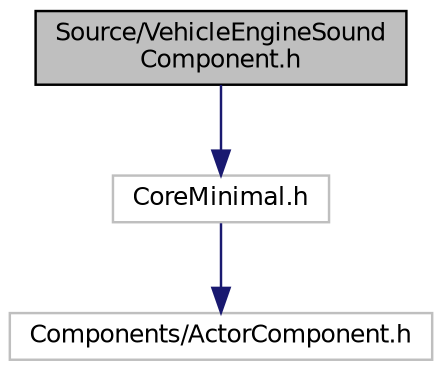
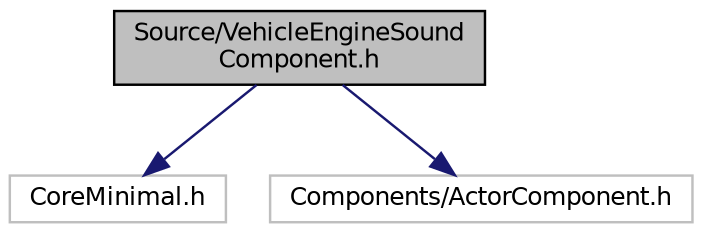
edge "CoreMinimal.h" -> "Components/ActorComponent.h": now "Source/VehicleEngineSound Component.h" -> "Components/ActorComponent.h"
